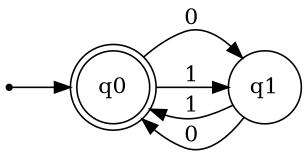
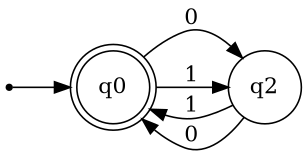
node "q1": label "q1" -> "q2"
